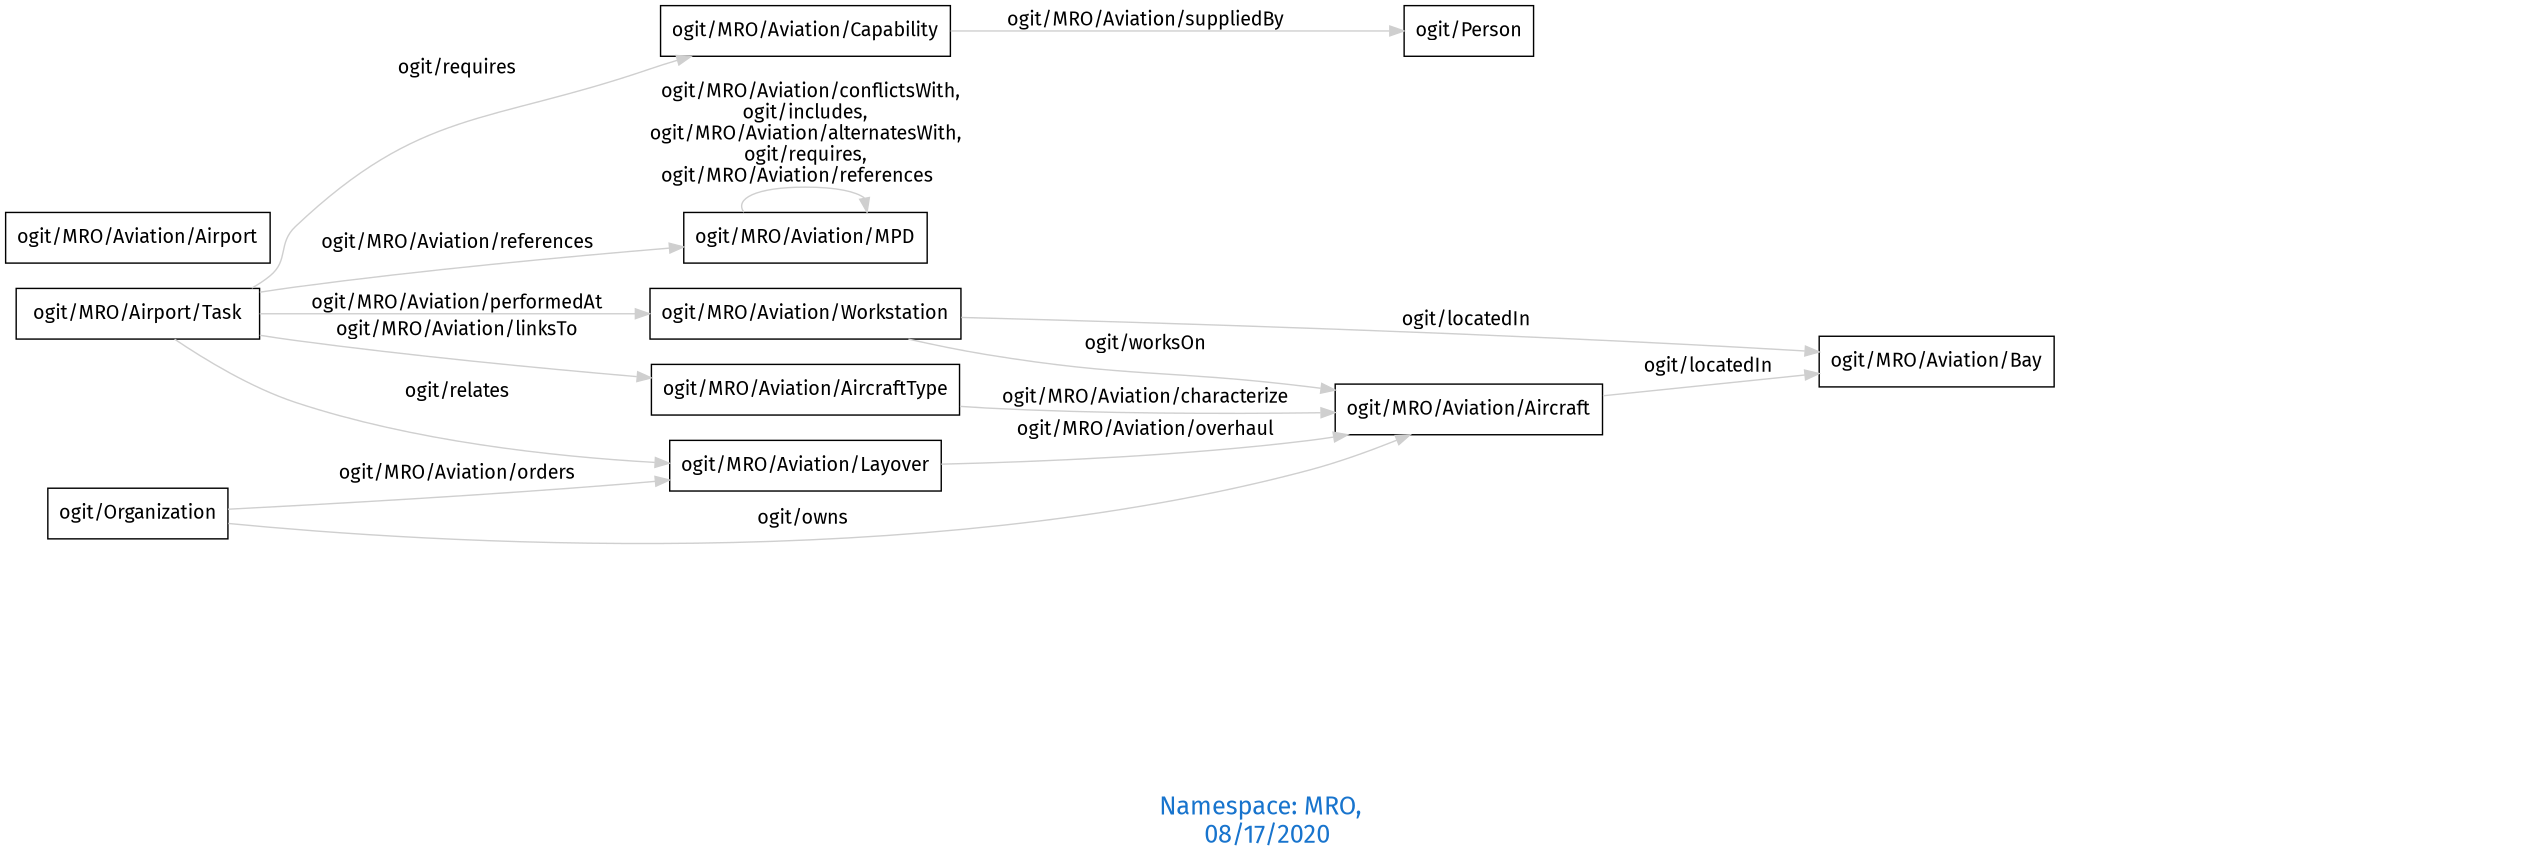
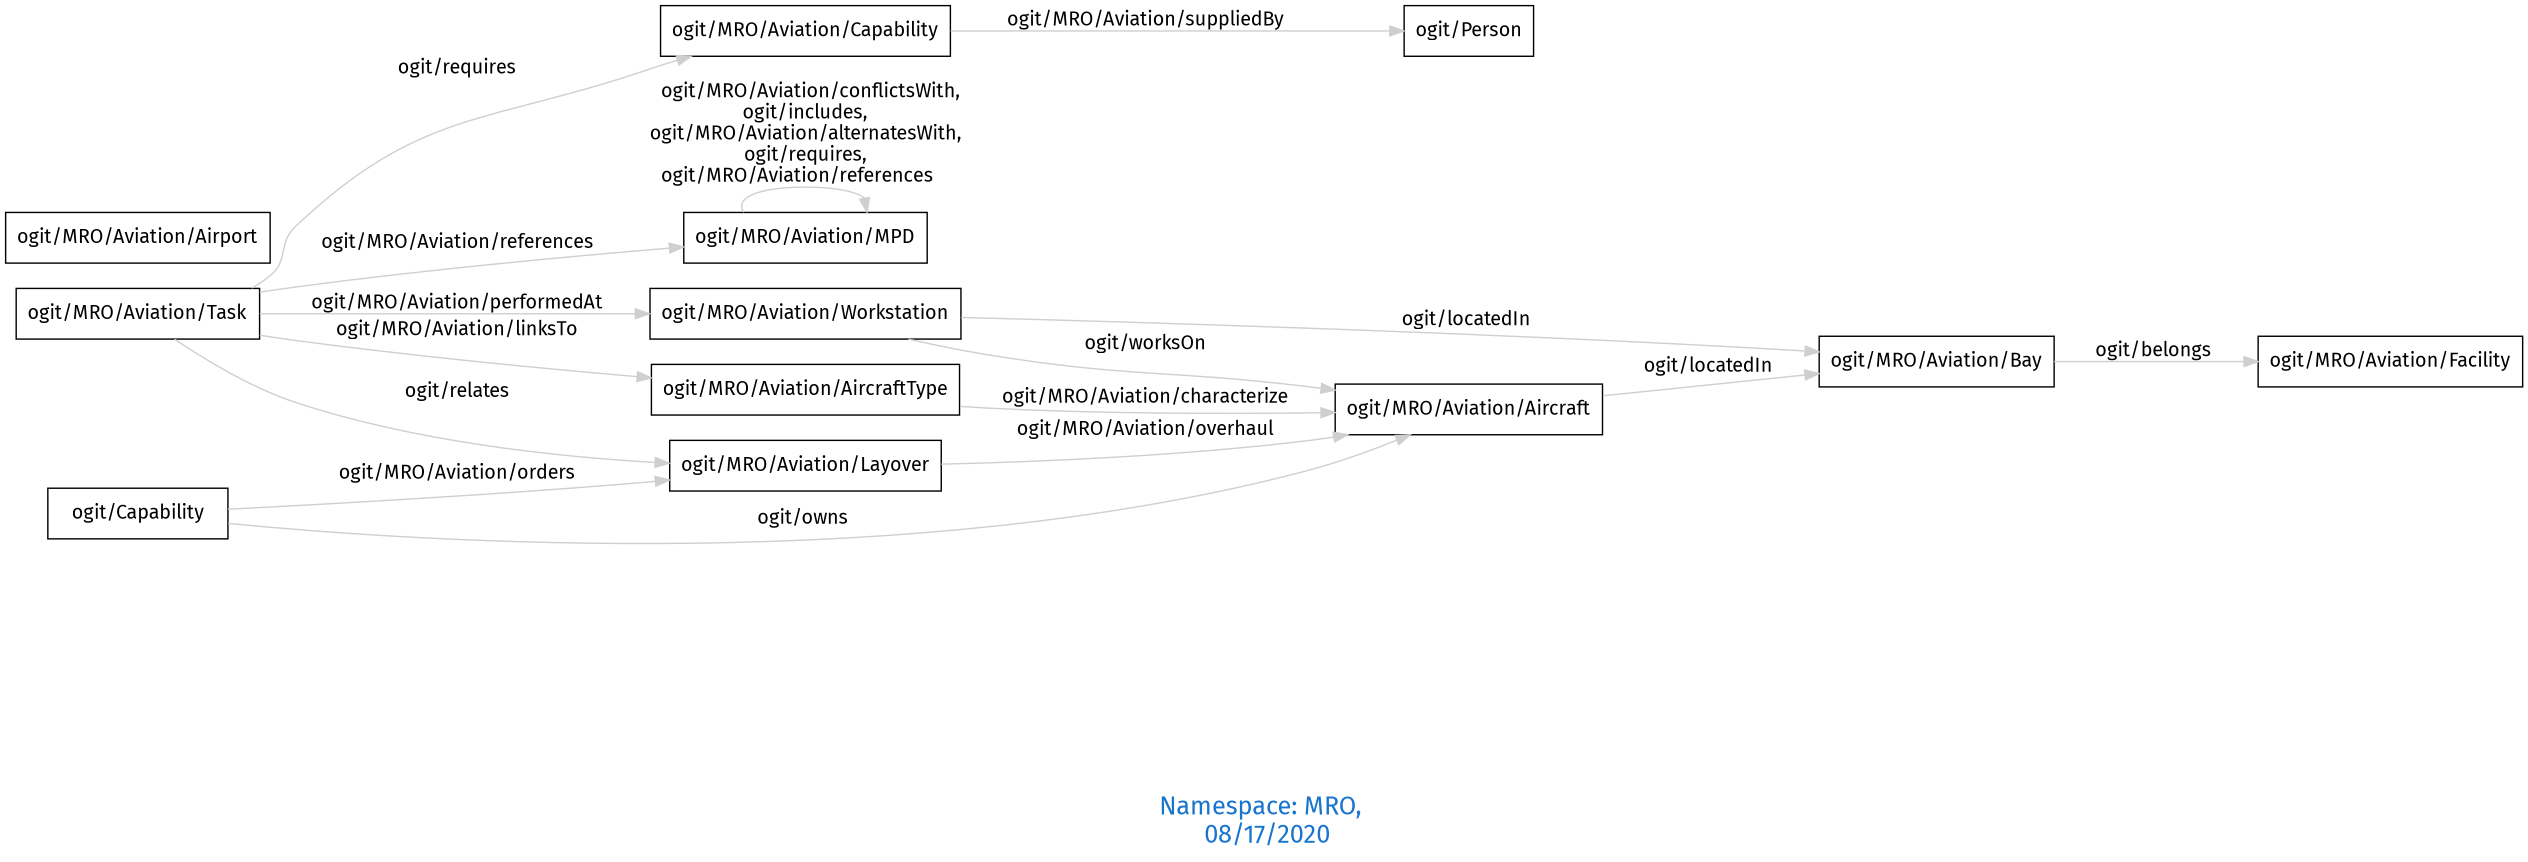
node "ogit/MRO/Airport/Task": label "ogit/MRO/Airport/Task" -> "ogit/MRO/Aviation/Task"
node "ogit/MRO/Aviation/Facility": added
node "ogit/Organization": label "ogit/Organization" -> "ogit/Capability"
